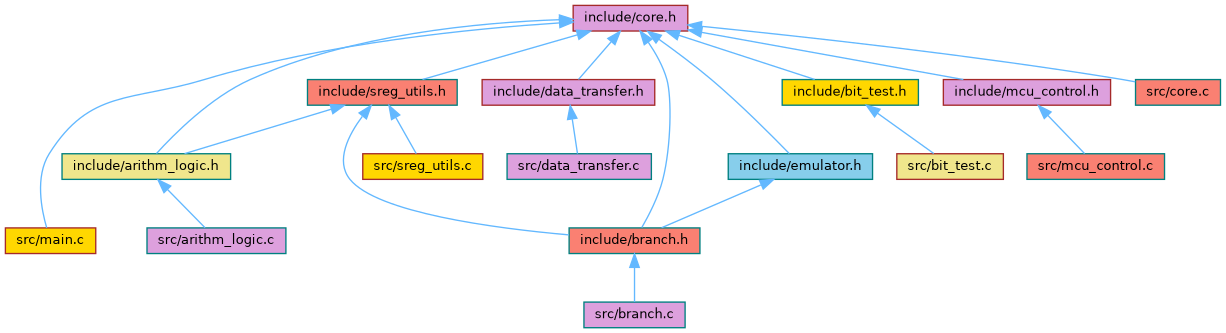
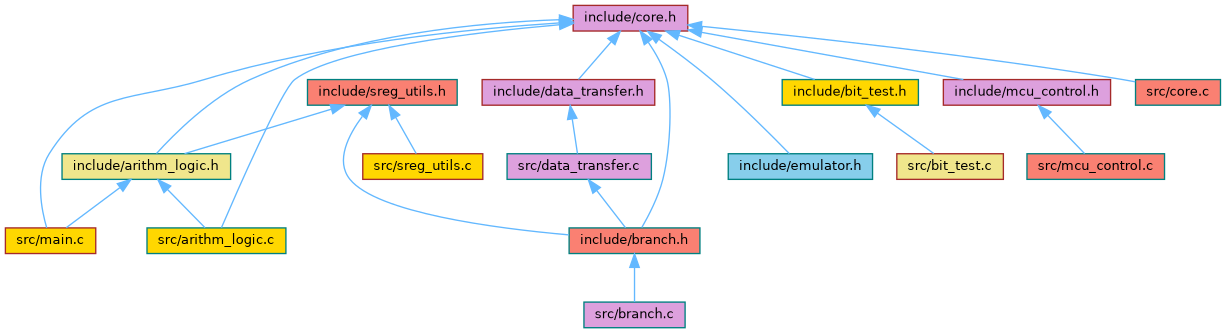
edge "include/sreg_utils.h" -> "include/core.h": now "src/arithm_logic.c" -> "include/core.h"
edge "include/branch.h" -> "include/emulator.h": now "include/branch.h" -> "src/data_transfer.c"
edge "src/main.c" -> "include/arithm_logic.h": added
node "src/arithm_logic.c": fillcolor plum -> gold
